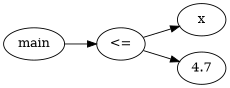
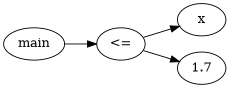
node "4.7": label "4.7" -> "1.7"
